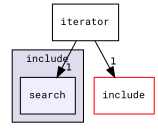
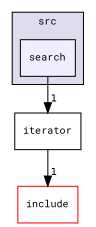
edge "iterator" -> "search": reversed
cluster "include": label "include" -> "src"
